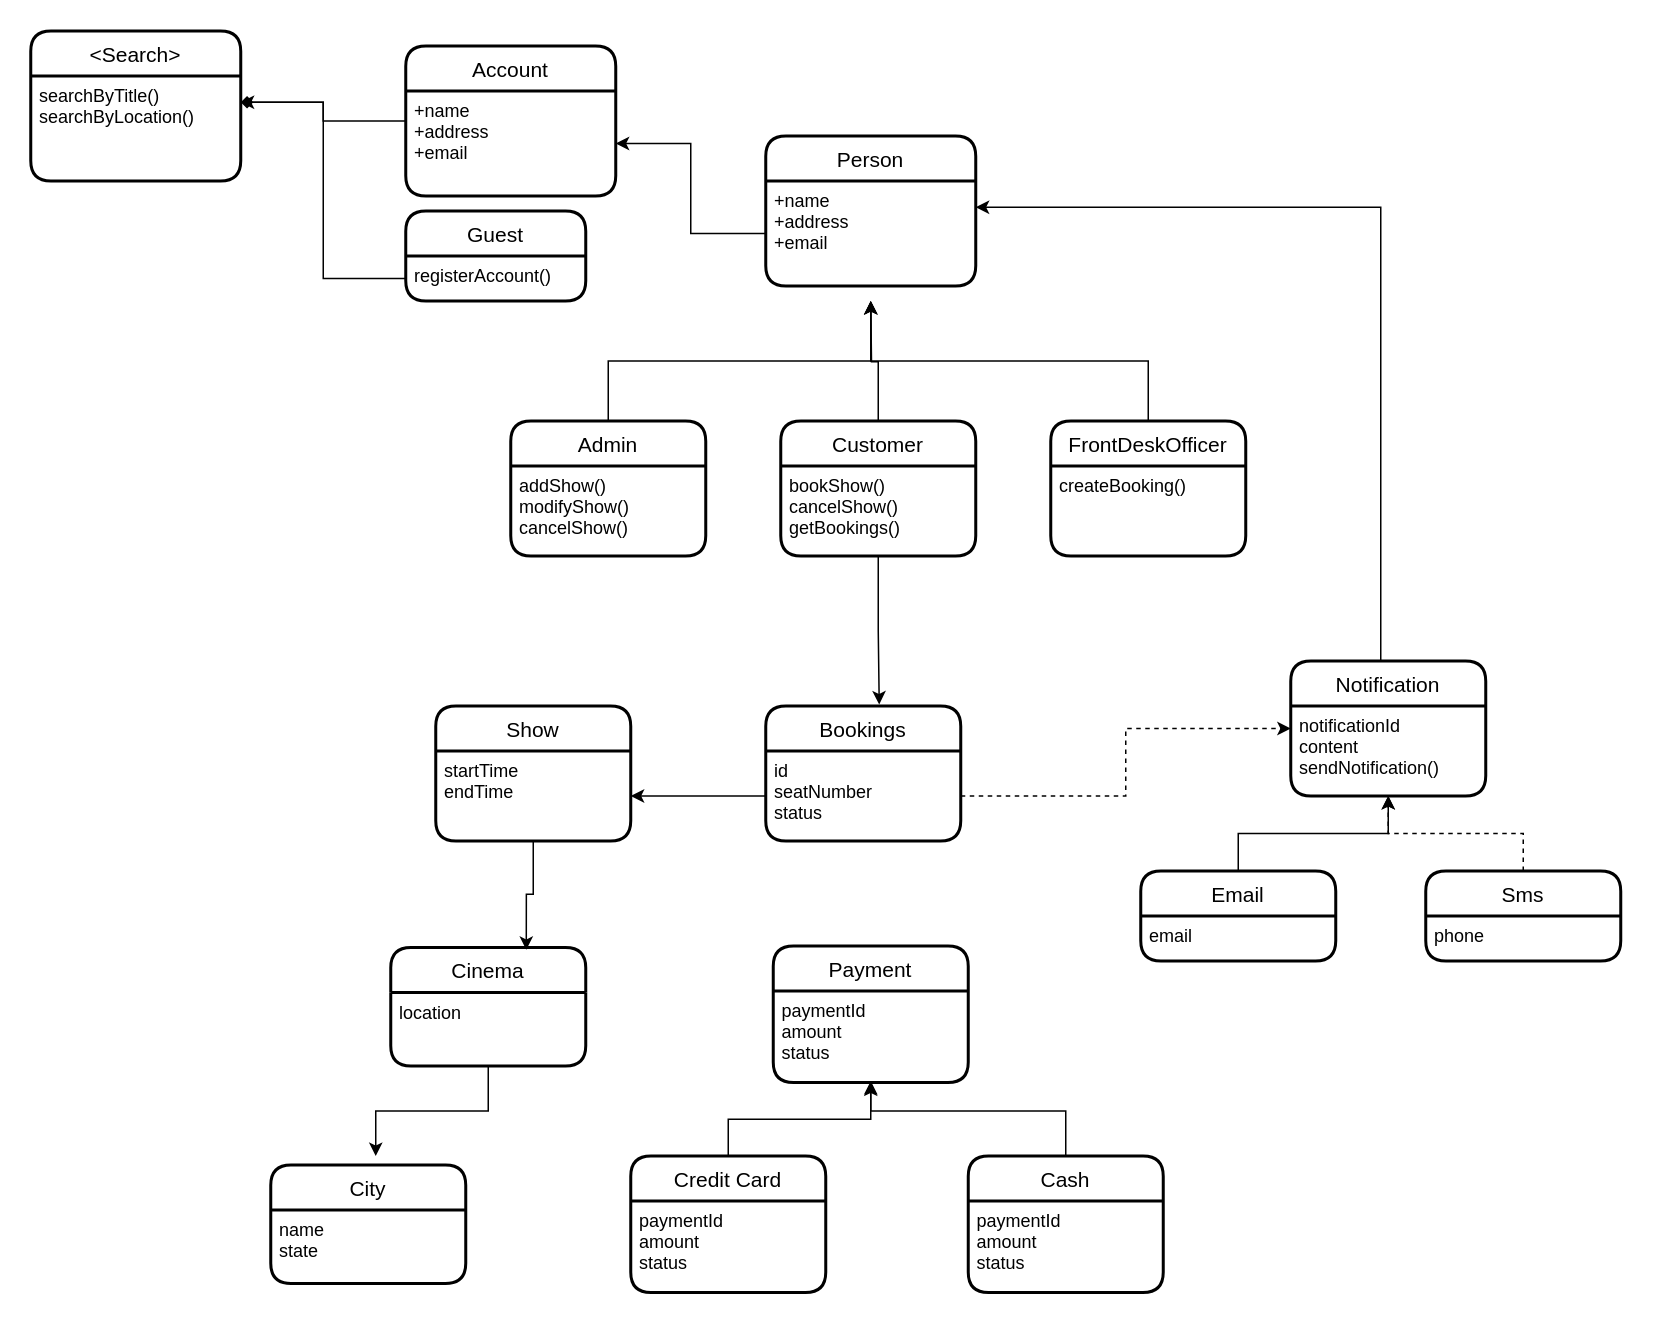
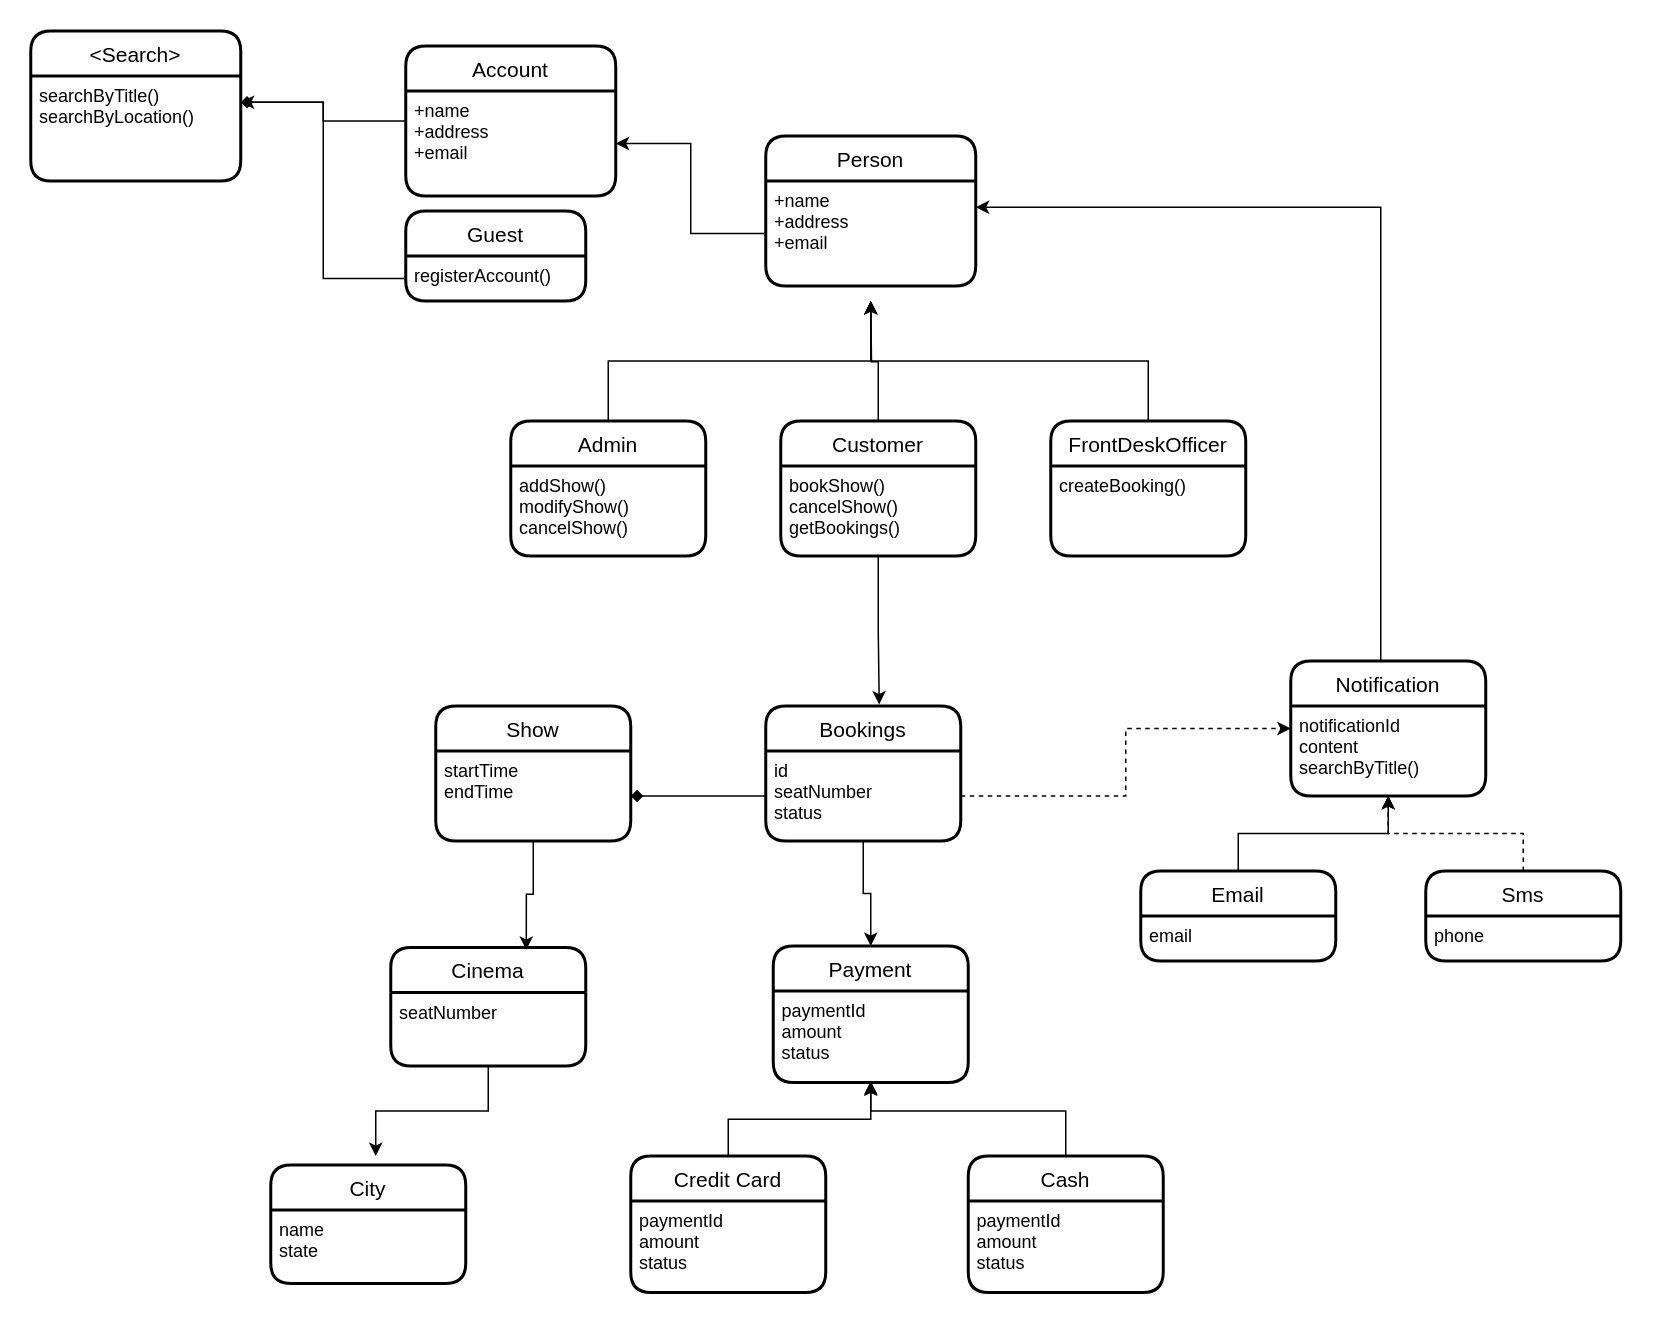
node "notificationId content sendNotification()": label "notificationId content sendNotification()" -> "notificationId content searchByTitle()"
edge "id seatNumber status" -> "startTime endTime": arrowhead classic -> diamond
edge "id seatNumber status" -> "Payment": added
node "location": label "location" -> "seatNumber"
